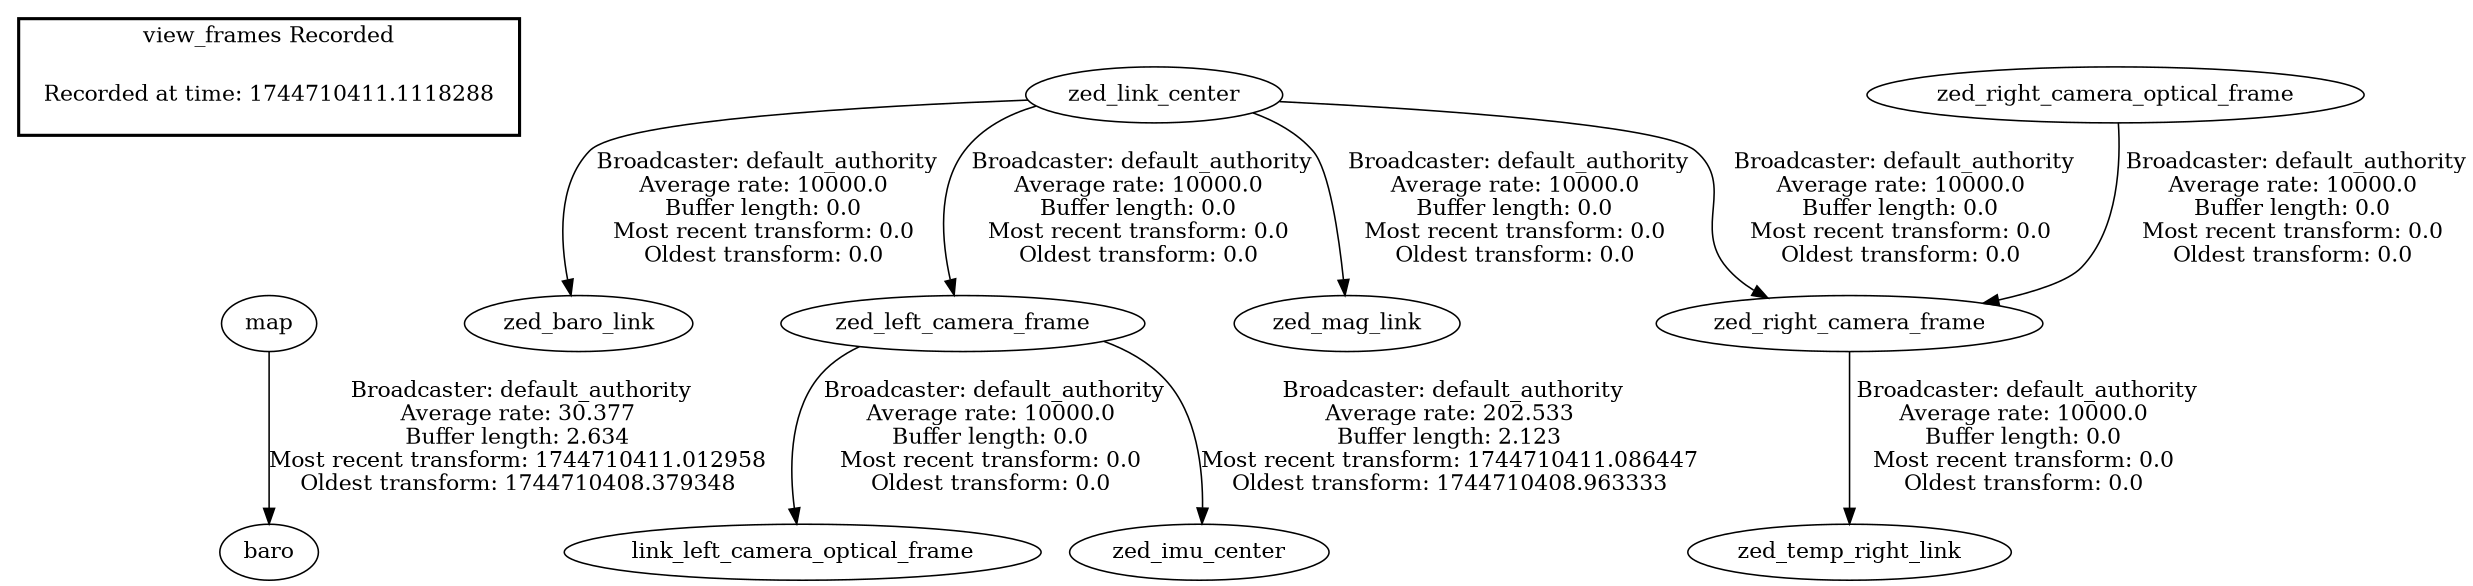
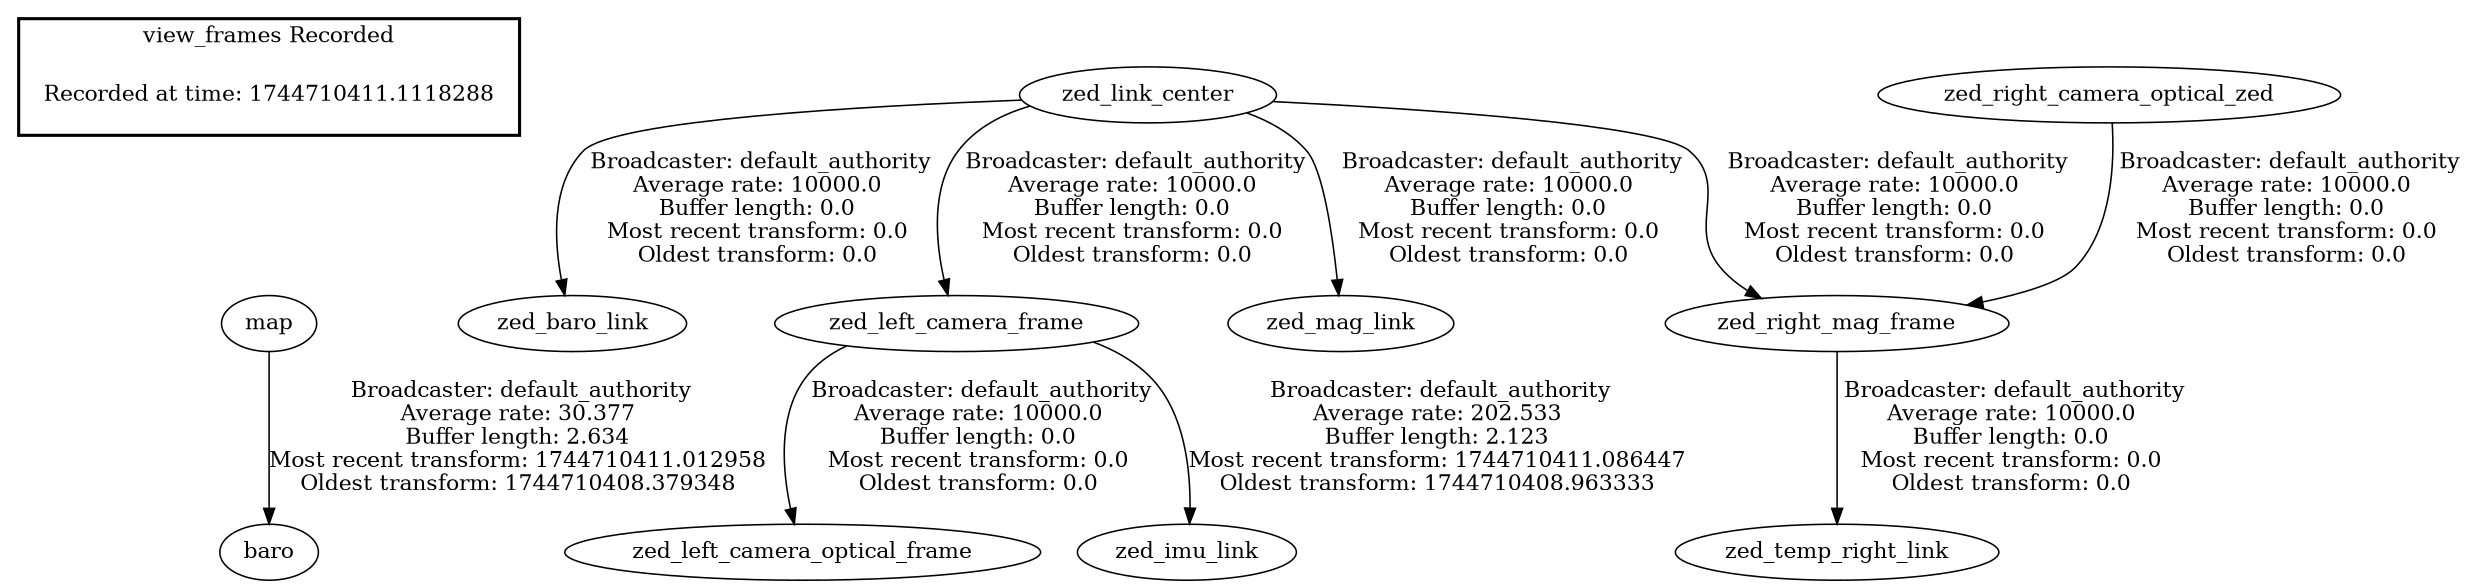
node "zed_right_camera_optical_frame": label "zed_right_camera_optical_frame" -> "zed_right_camera_optical_zed"
node "zed_right_camera_frame": label "zed_right_camera_frame" -> "zed_right_mag_frame"
node "link_left_camera_optical_frame": label "link_left_camera_optical_frame" -> "zed_left_camera_optical_frame"
node "zed_imu_center": label "zed_imu_center" -> "zed_imu_link"
